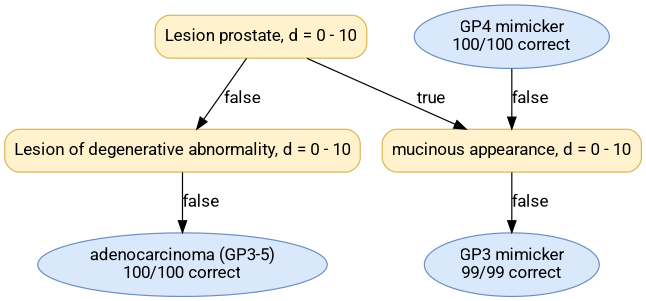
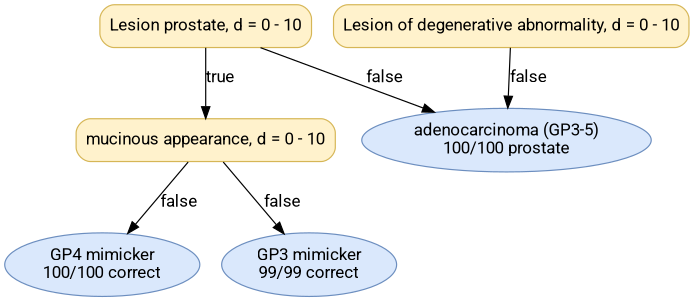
edge "Lesion prostate, d = 0 - 10" -> "Lesion of degenerative abnormality, d = 0 - 10": now "Lesion prostate, d = 0 - 10" -> "adenocarcinoma (GP3-5)"
edge "GP4 mimicker" -> "mucinous appearance, d = 0 - 10": reversed
node "adenocarcinoma (GP3-5)": text "100/100 correct" -> "100/100 prostate"
